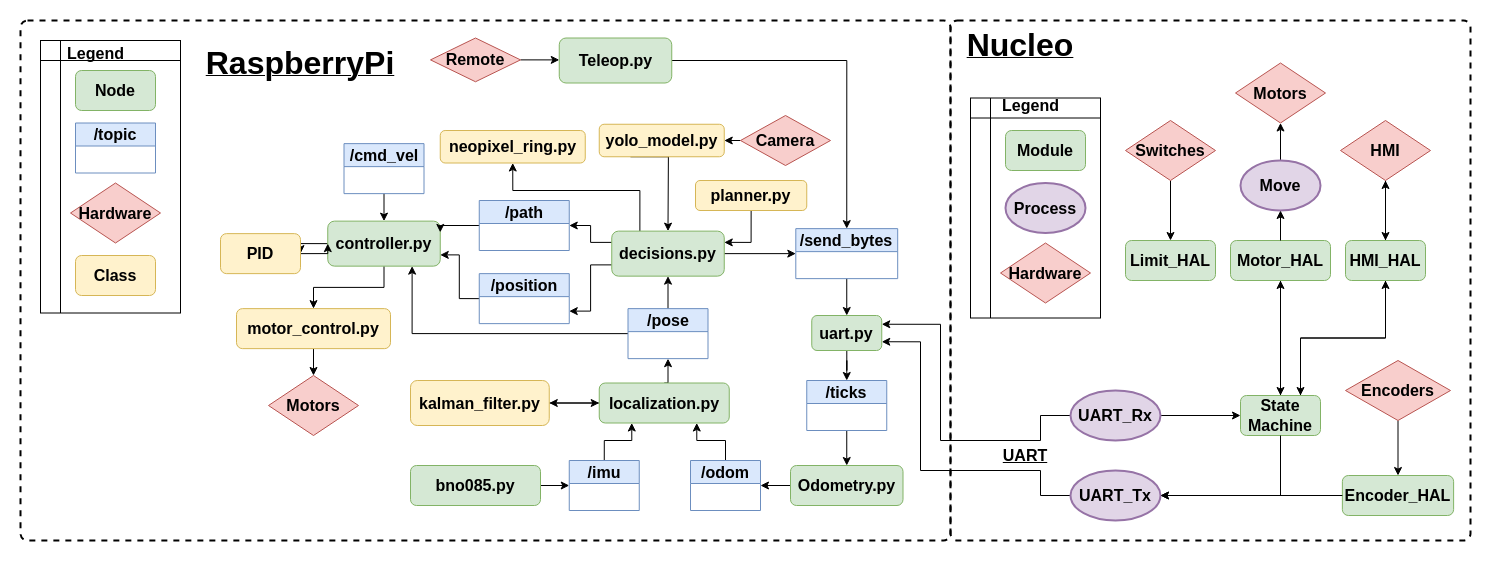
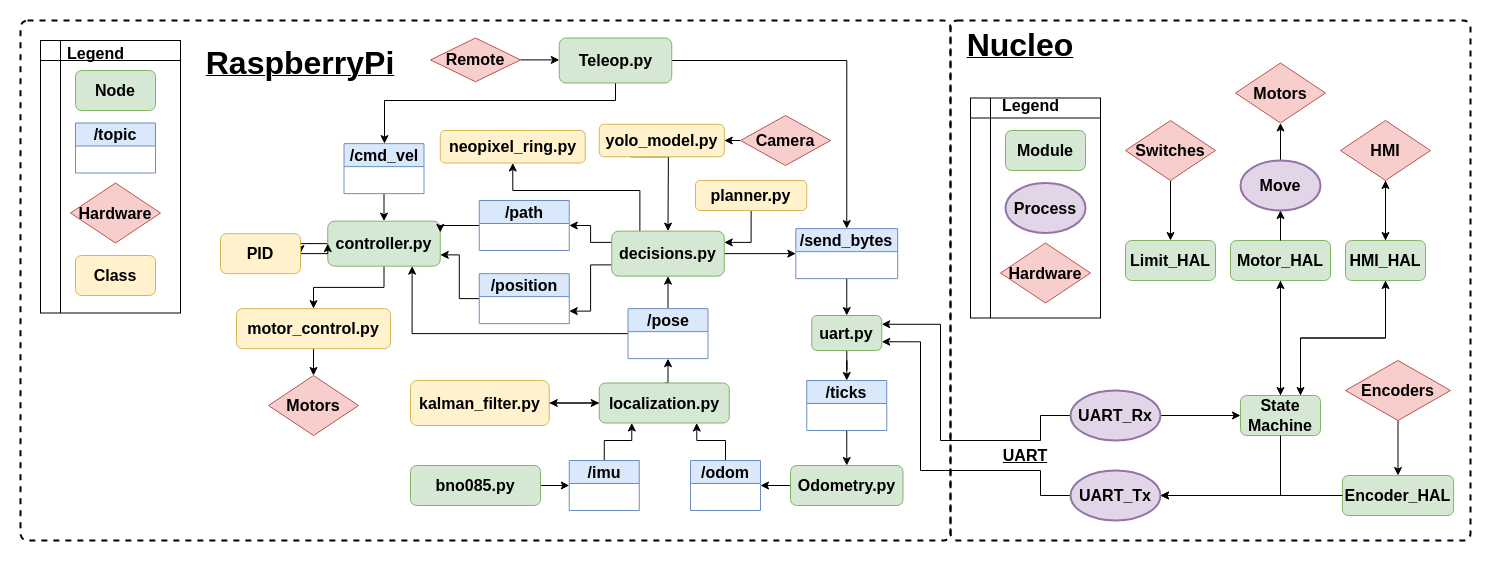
edge "Teleop.py" -> "/cmd_vel": added
